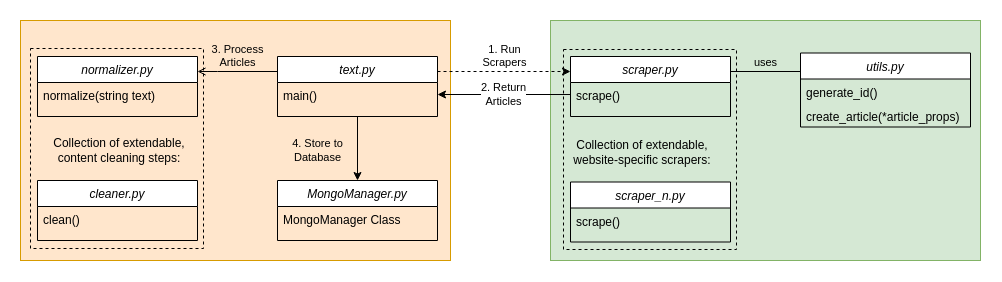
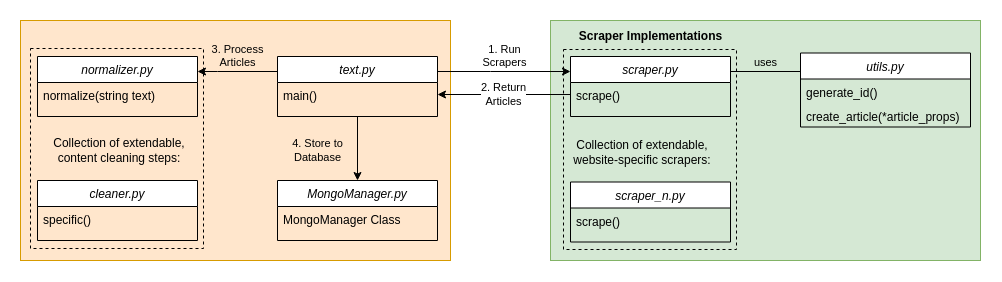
node "Scraper Implementations": added
edge "text.py" -> "normalizer.py": arrowhead open -> classic
edge "text.py" -> "scraper.py": style dashed -> solid
node "clean()": label "clean()" -> "specific()"
